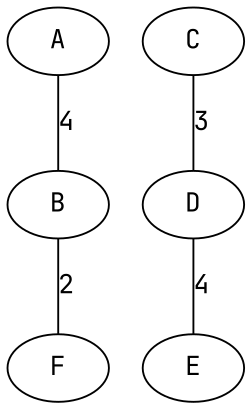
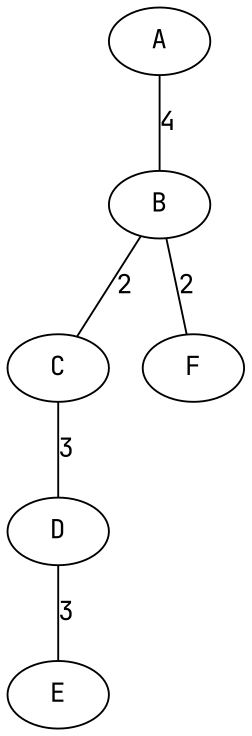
edge "B" -- "C": added, label "2"
edge "D" -- "E": label "4" -> "3"
